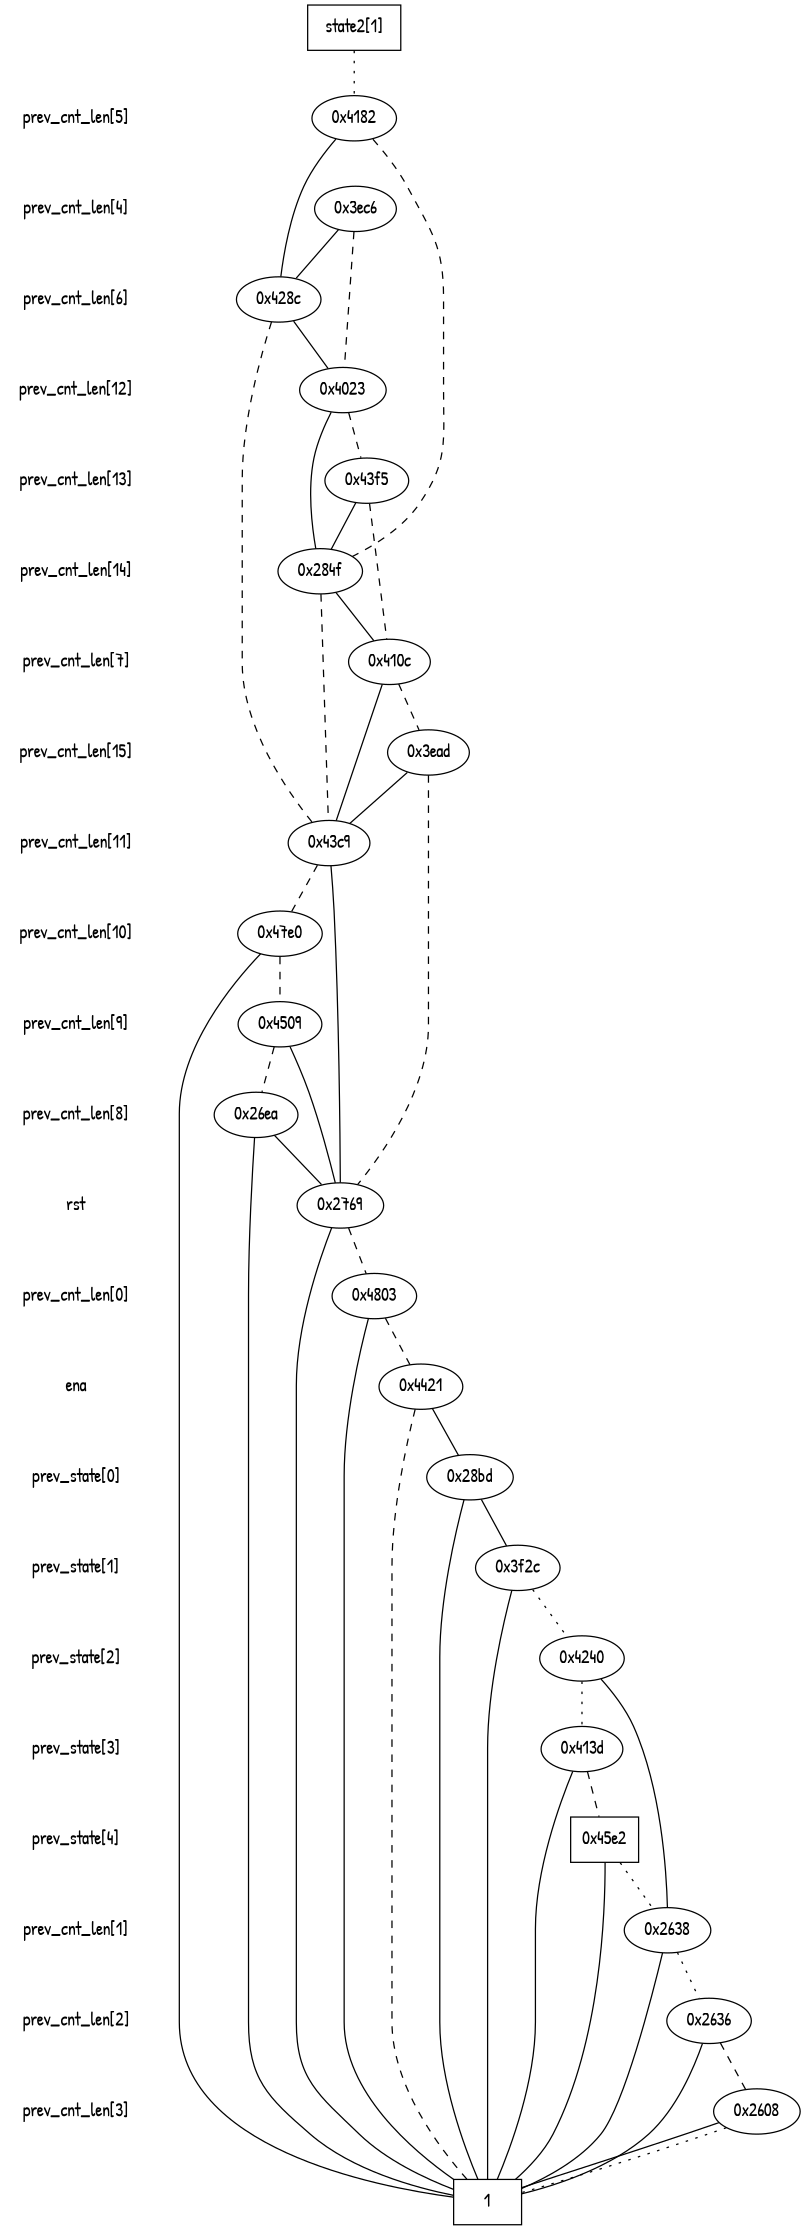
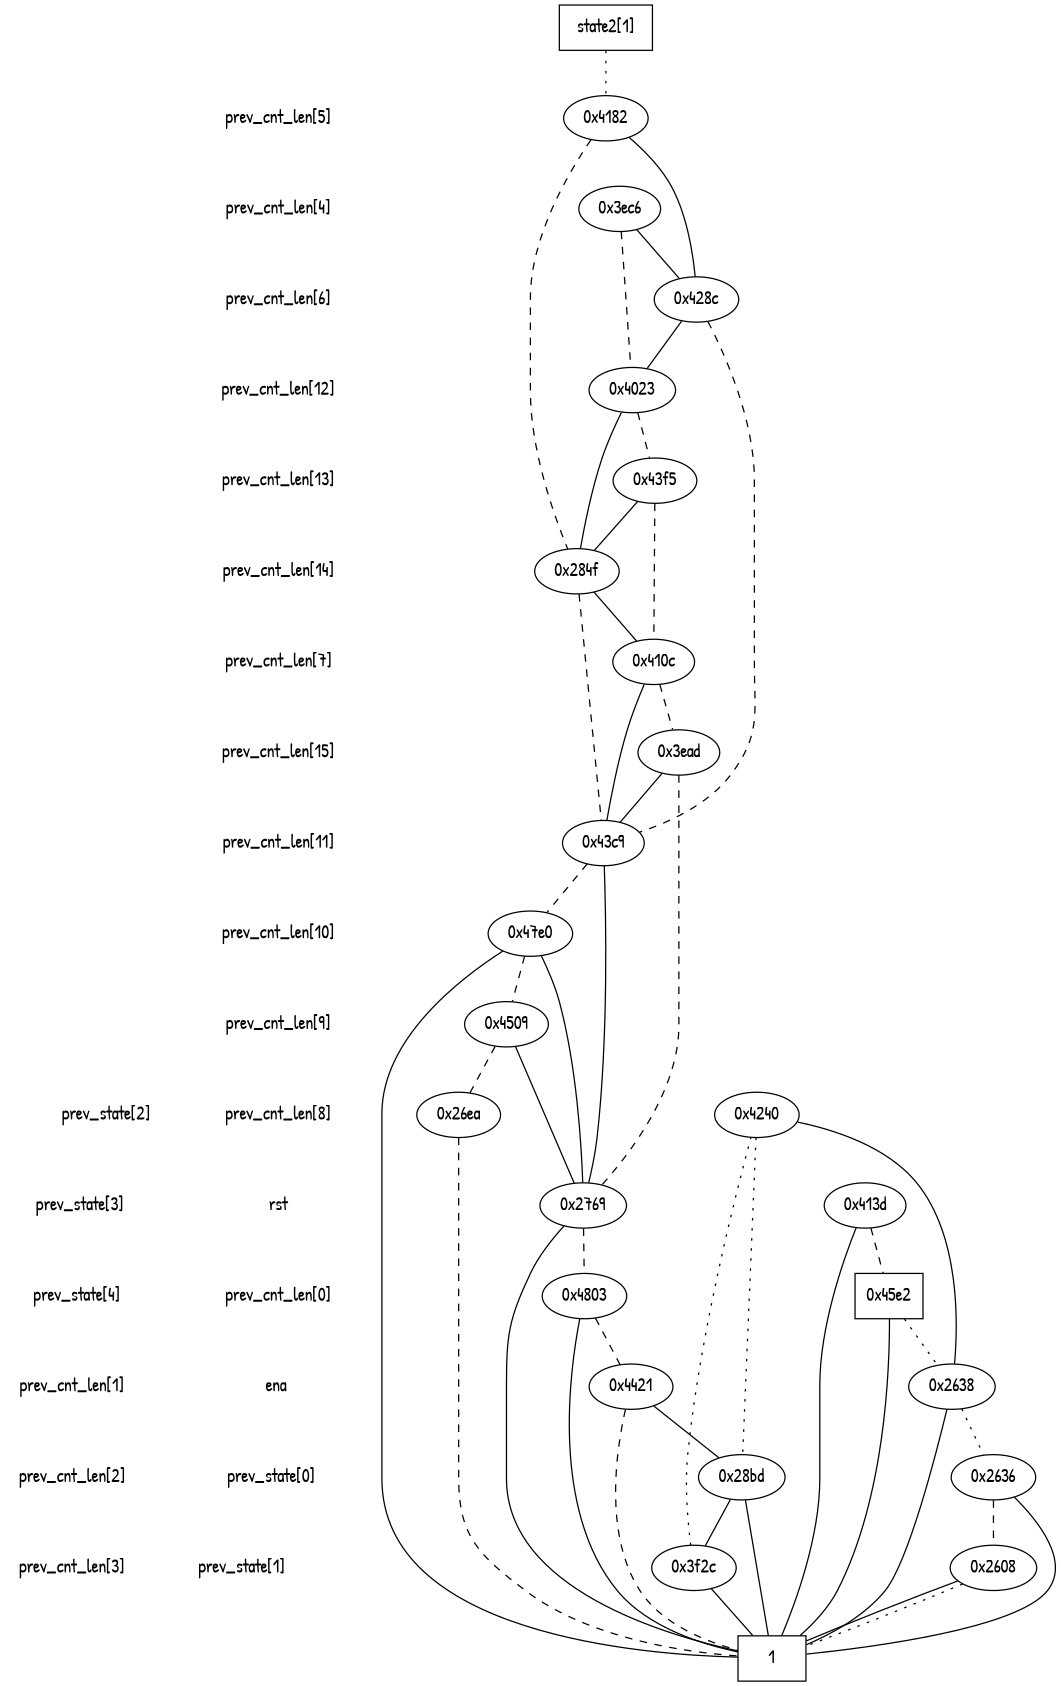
edge "0x26ea" -- "0x2769": now "0x47e0" -- "0x2769"
edge "0x4240" -- "0x413d": now "0x4240" -- "0x28bd"
edge "0x26ea" -- "1": style solid -> dashed
